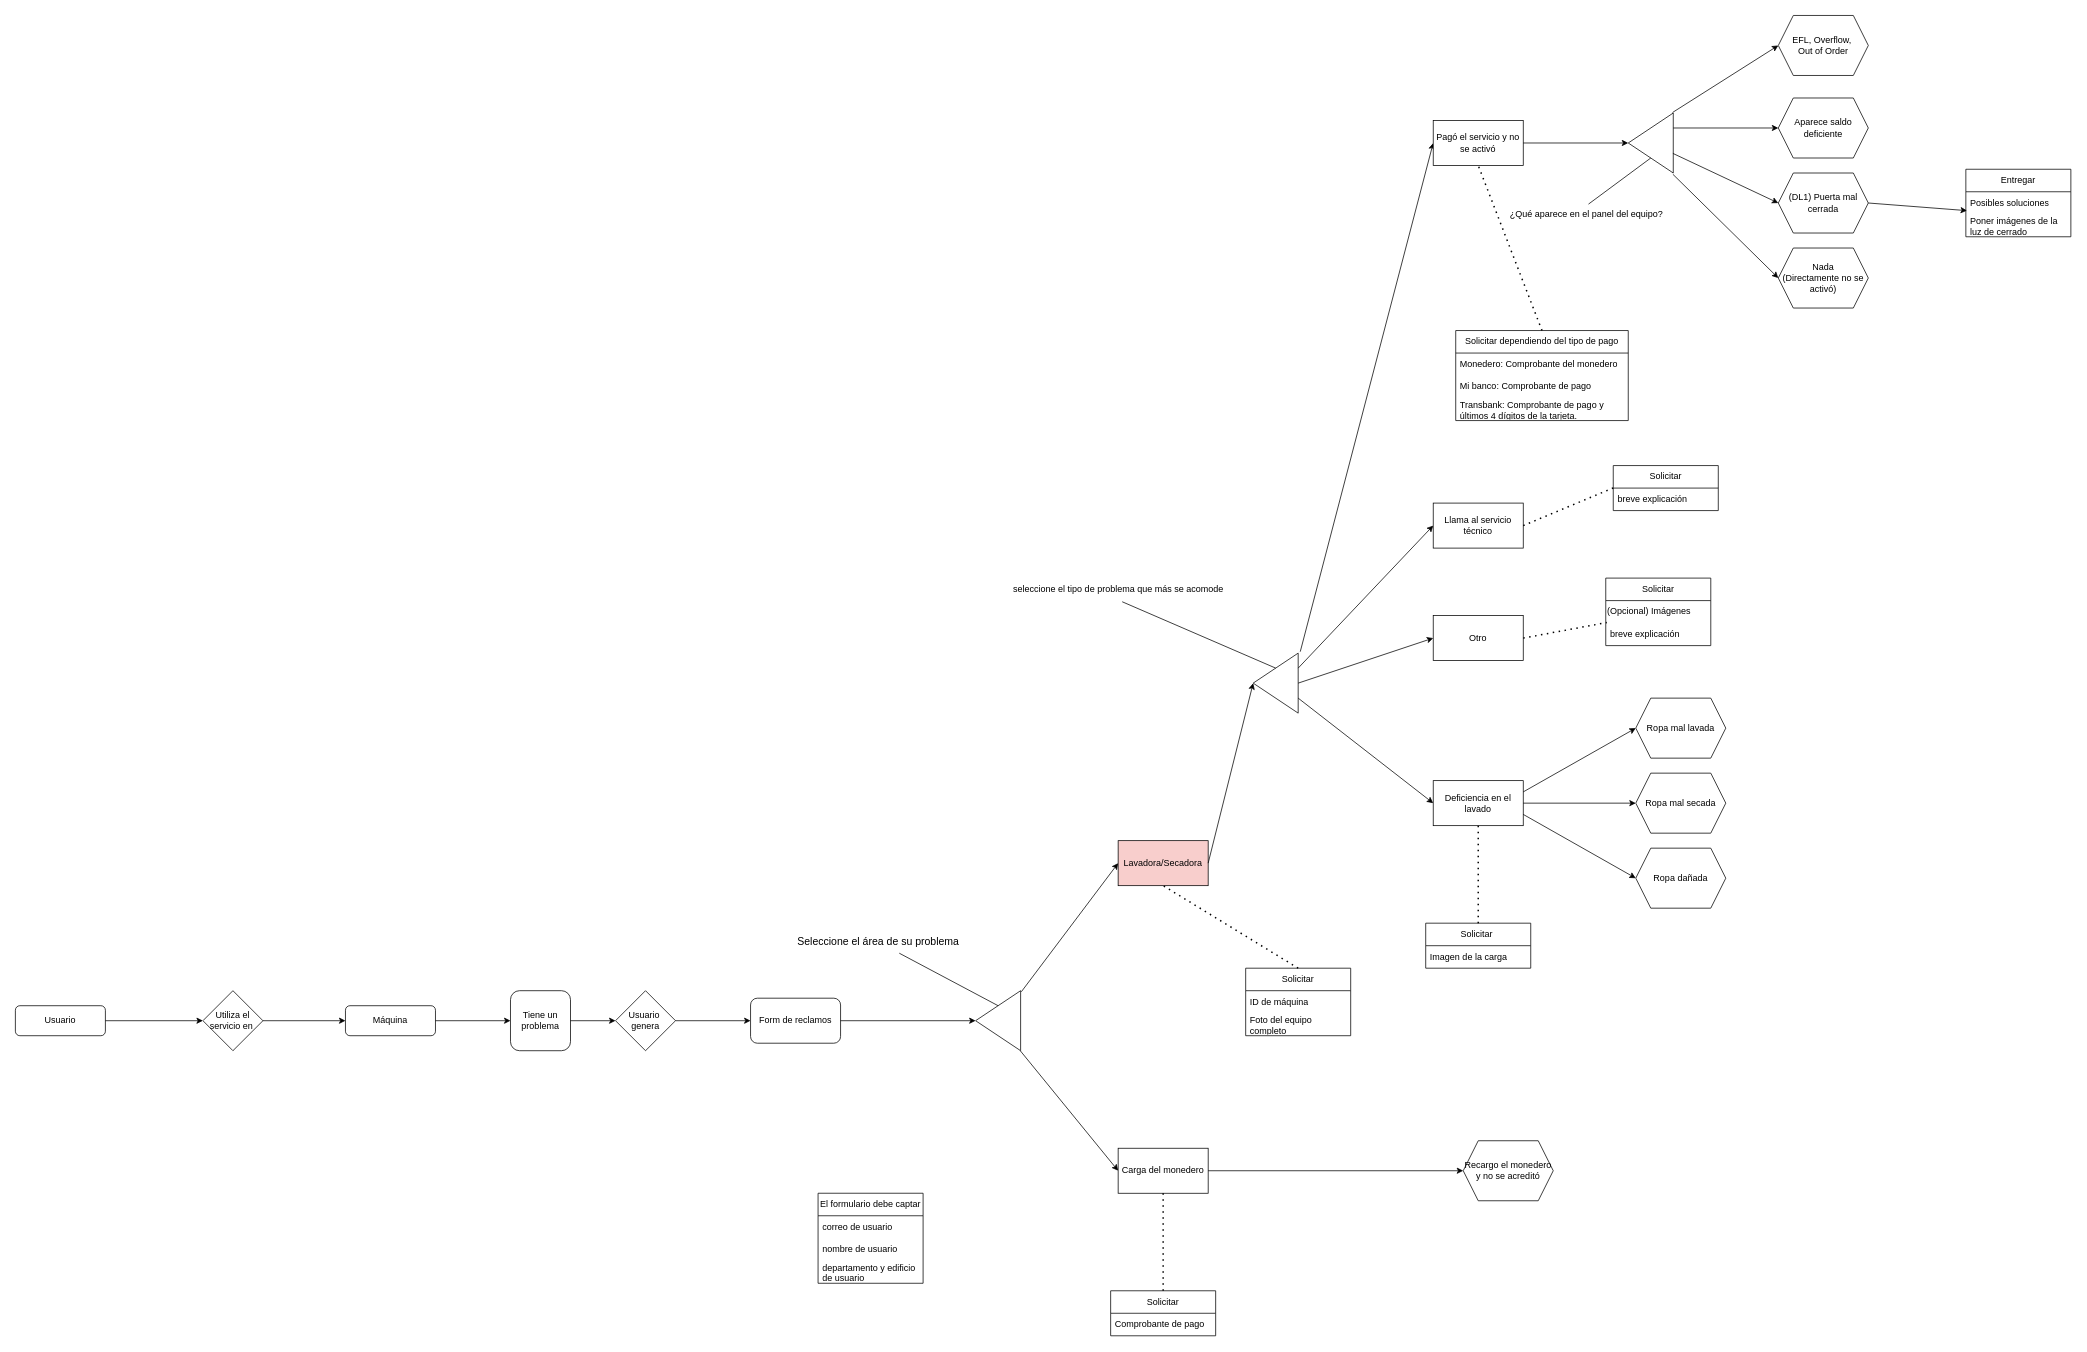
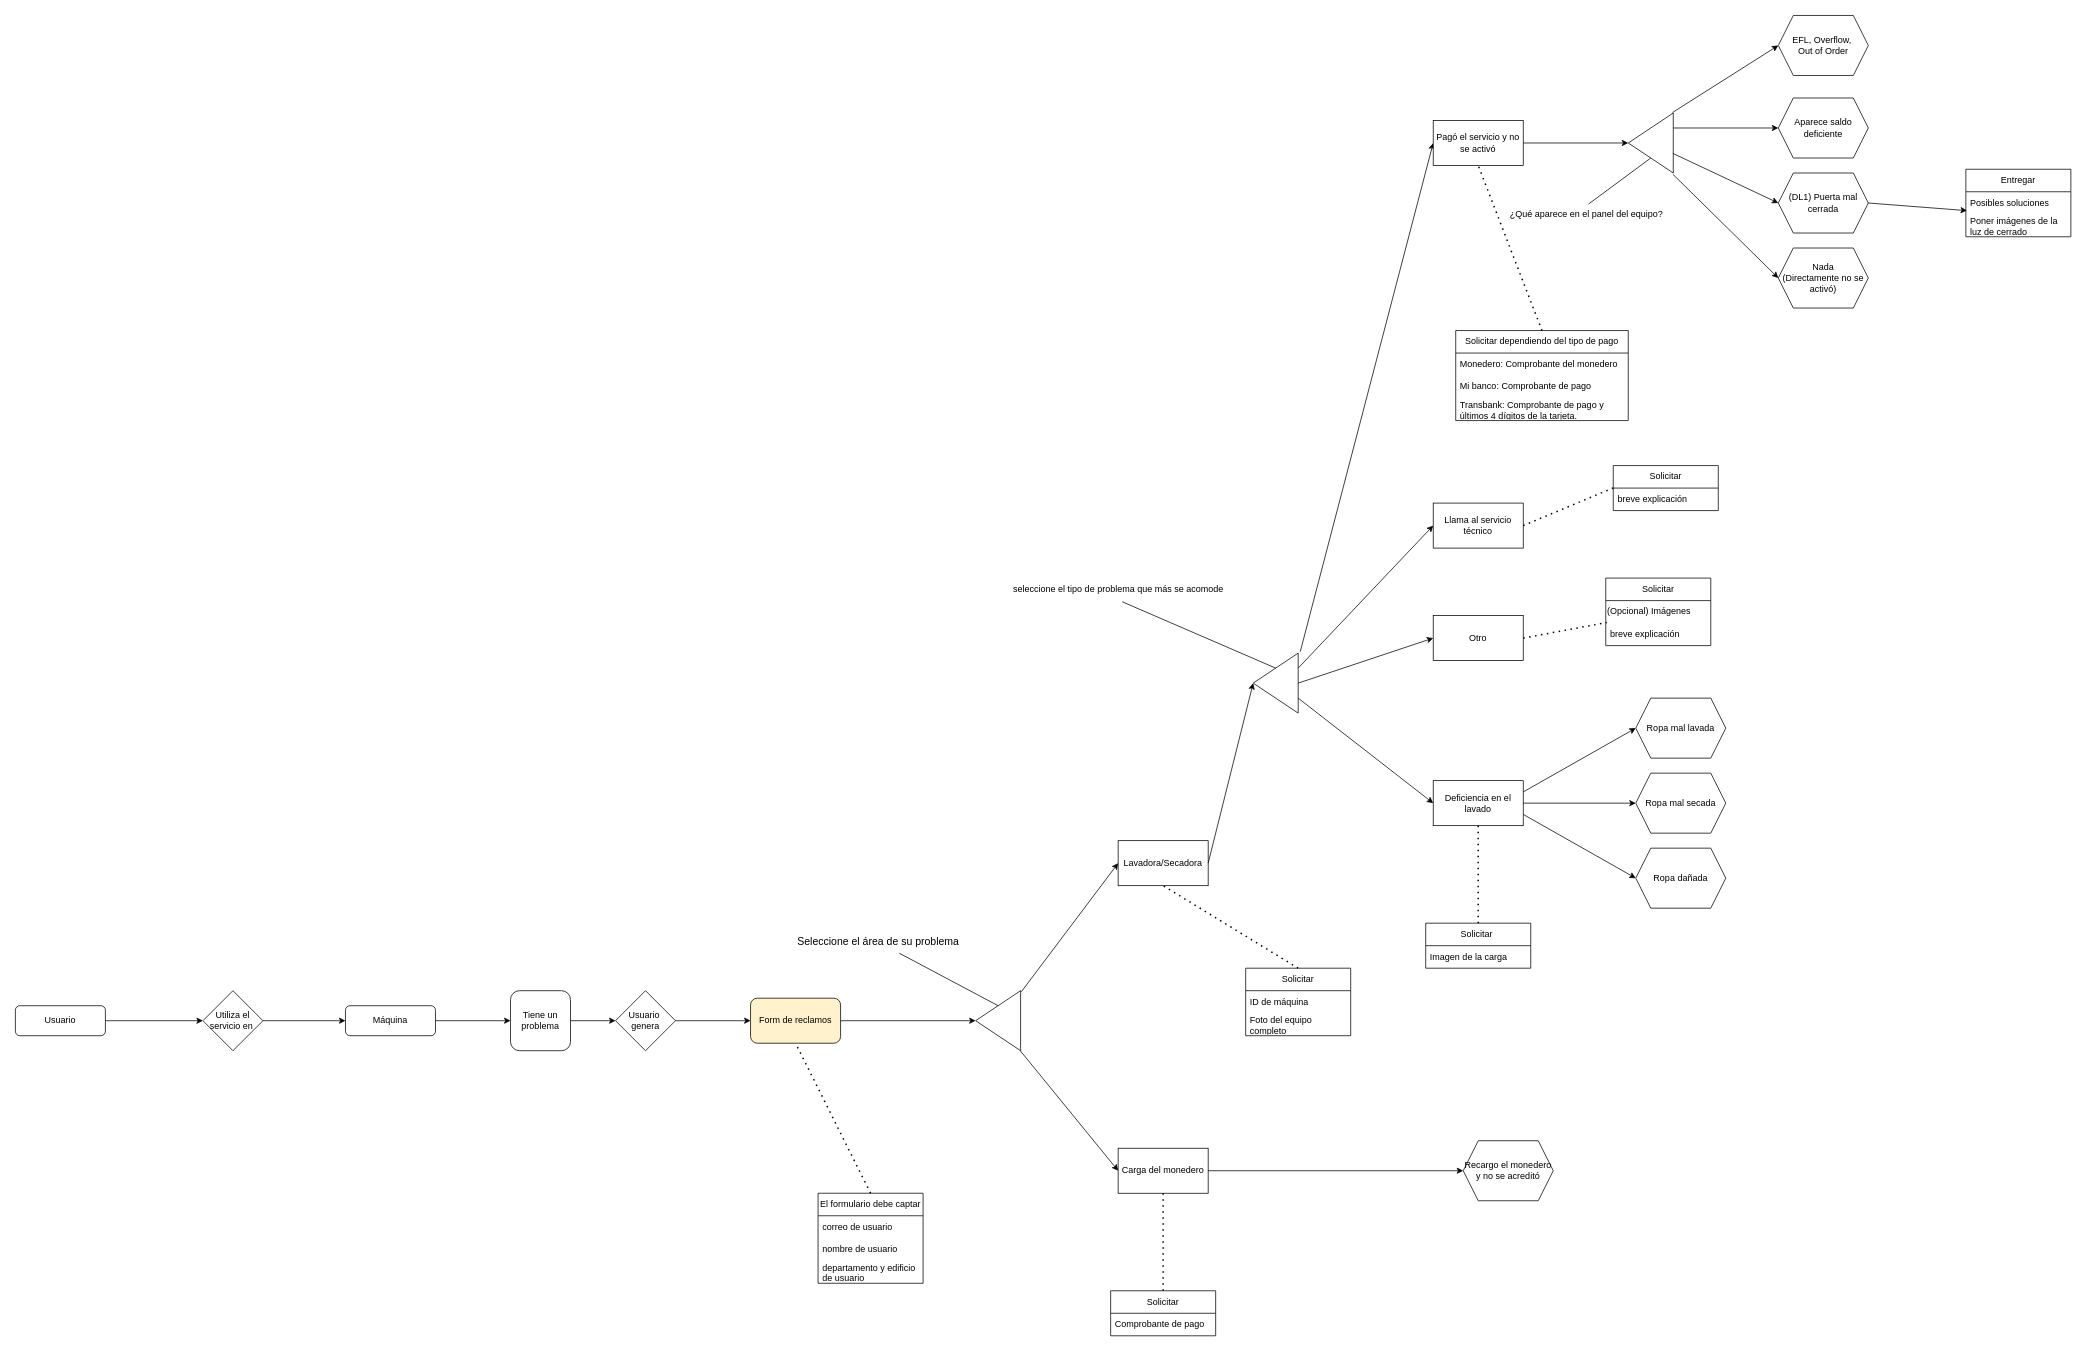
node "Lavadora/Secadora": fillcolor #f8cecc -> #ffffff
node "Form de reclamos": fillcolor #ffffff -> #fff2cc
edge "Form de reclamos" -- "El formulario debe captar": added
